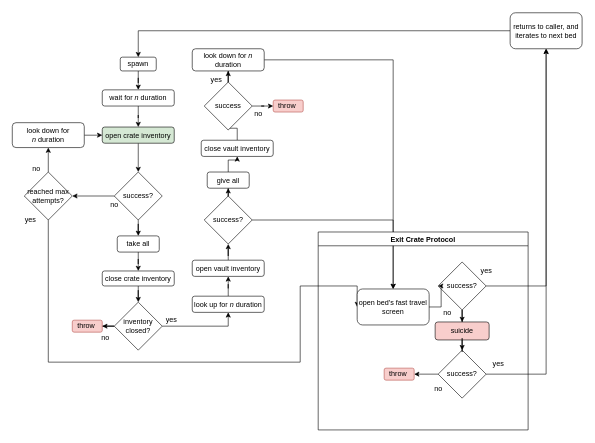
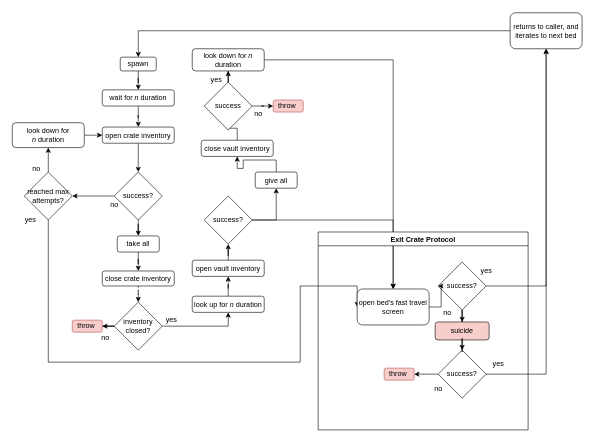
node "open crate inventory": fillcolor #d5e8d4 -> #ffffff
node "give all": moved (228, 180) -> (276, 180)
edge "close crate inventory" -> "inventory closed?": style solid -> dashed
